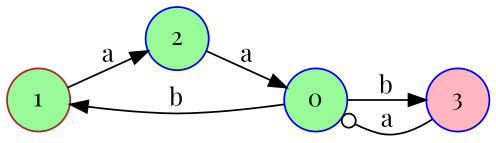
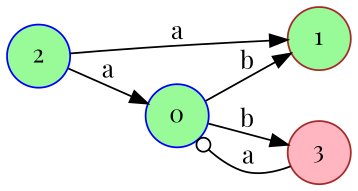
edge "1" -> "2": reversed
node "3": color blue -> brown
